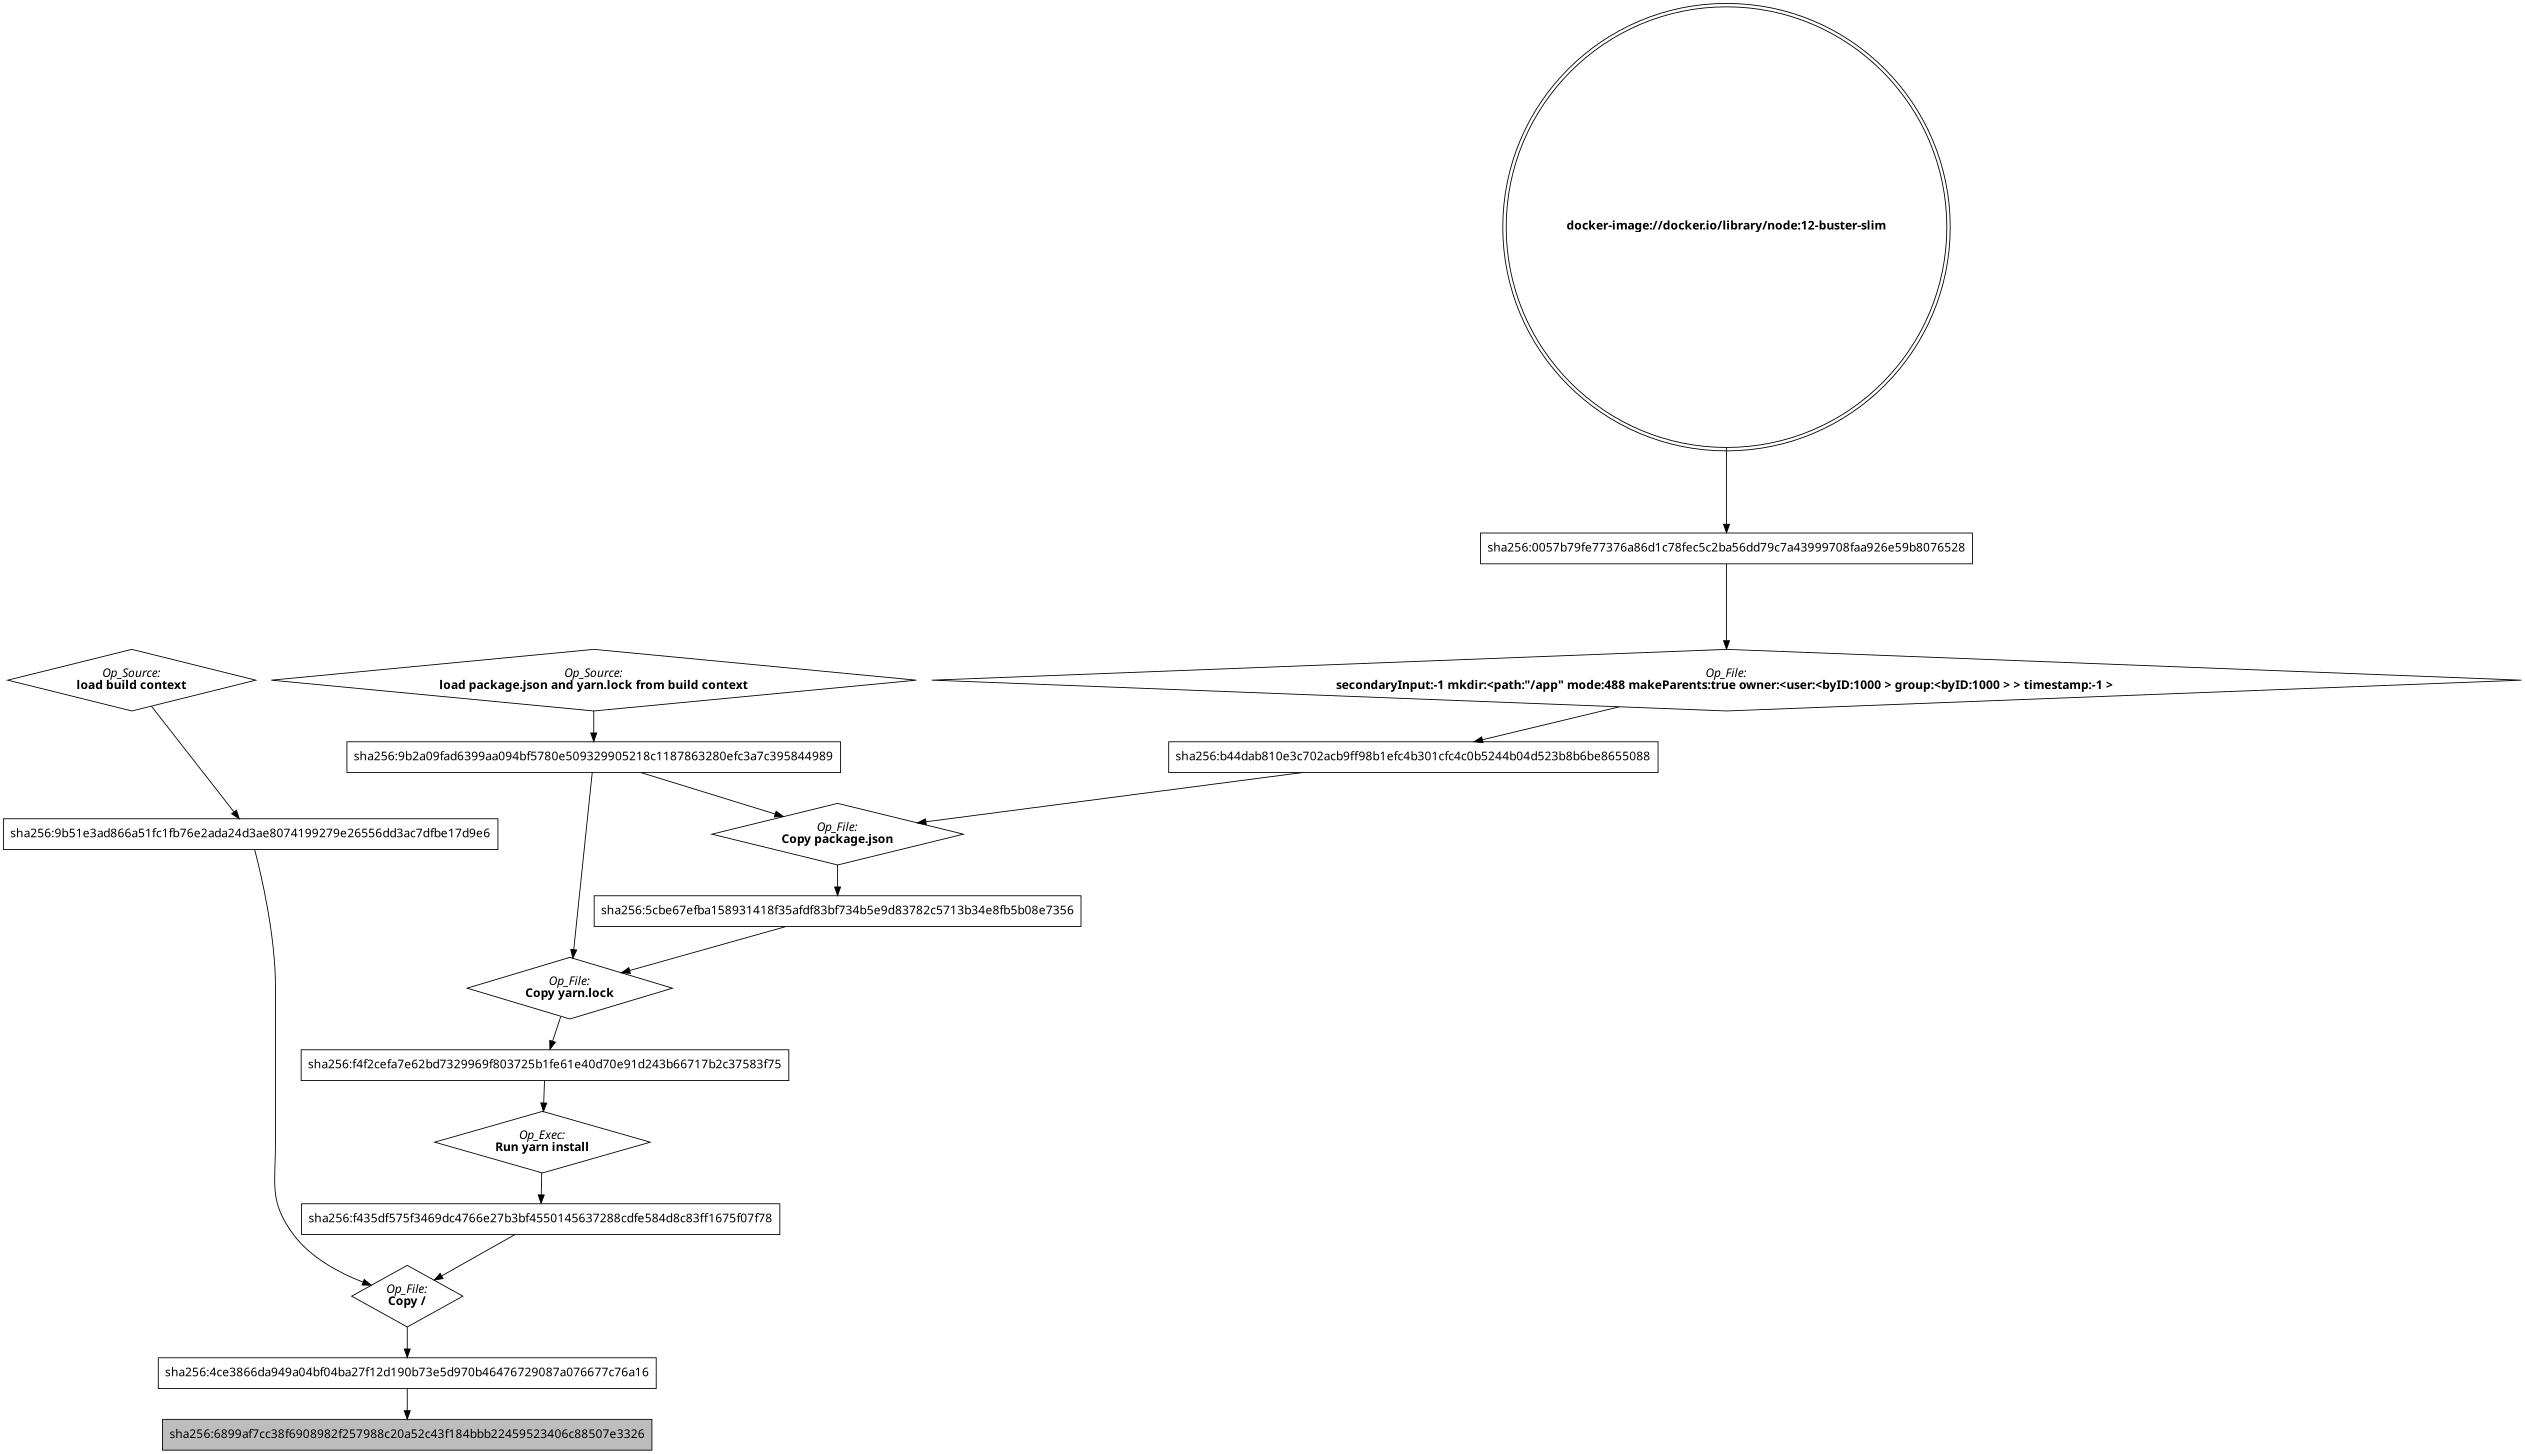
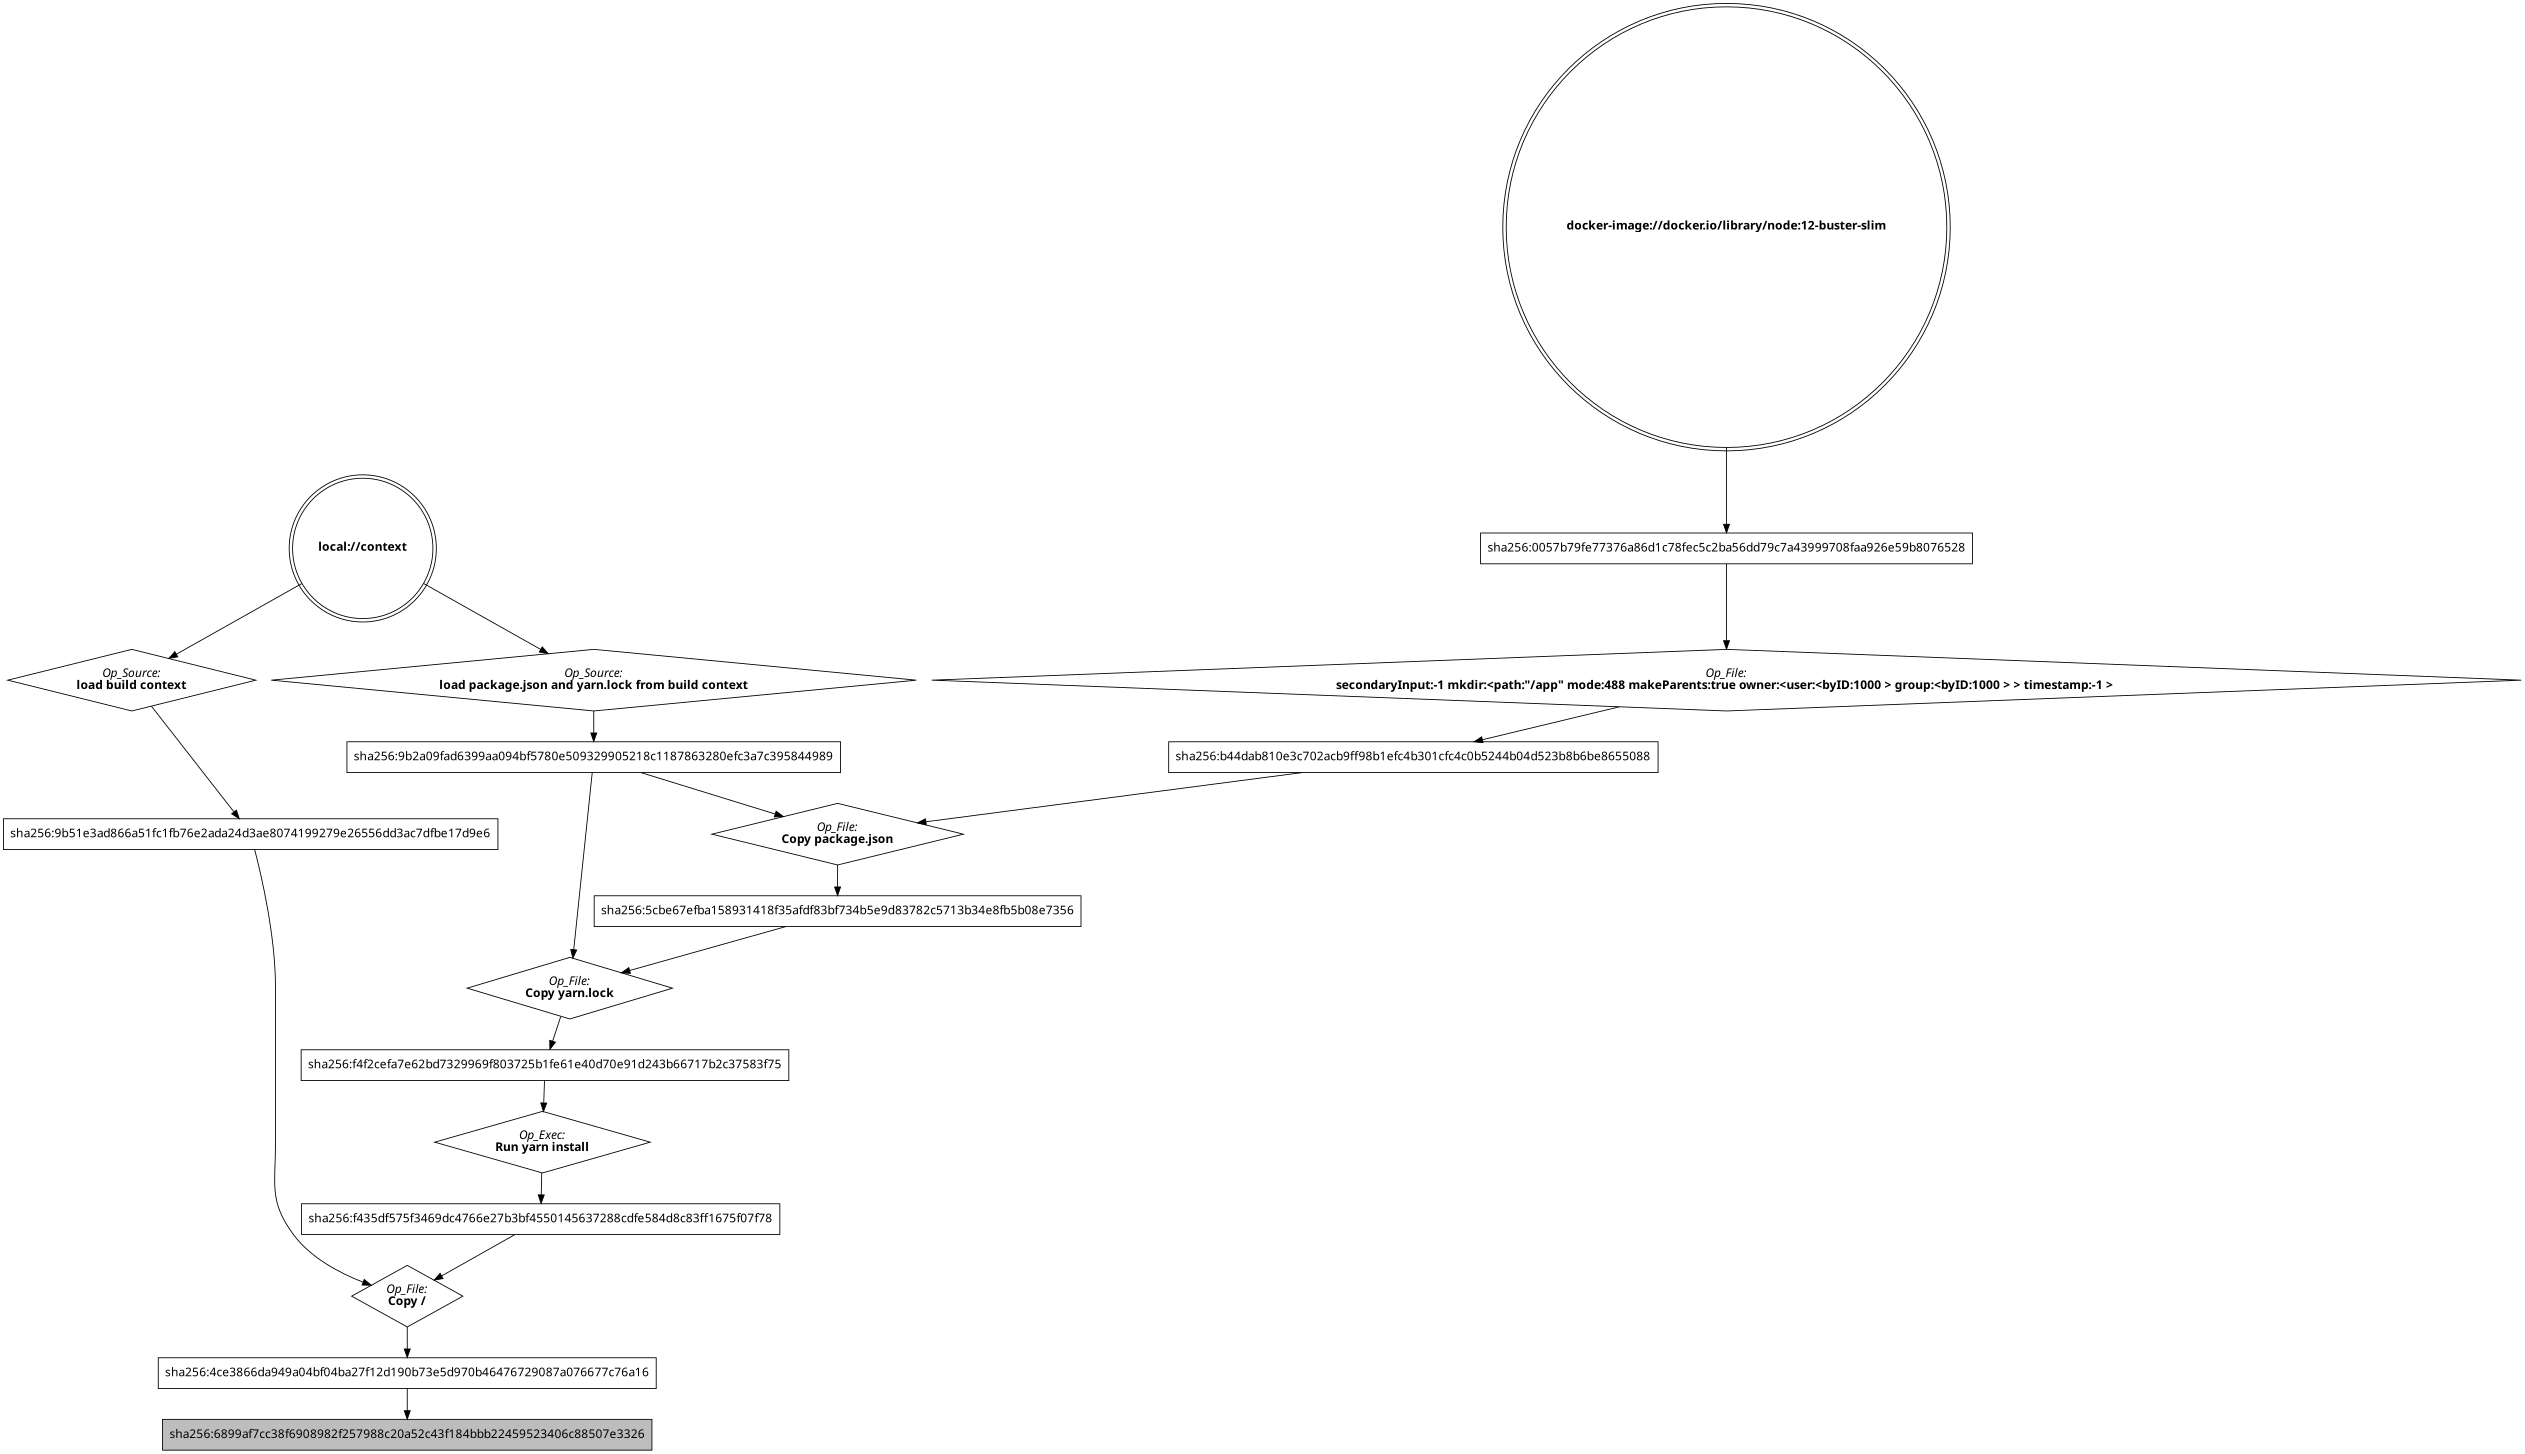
node "local://context": added
